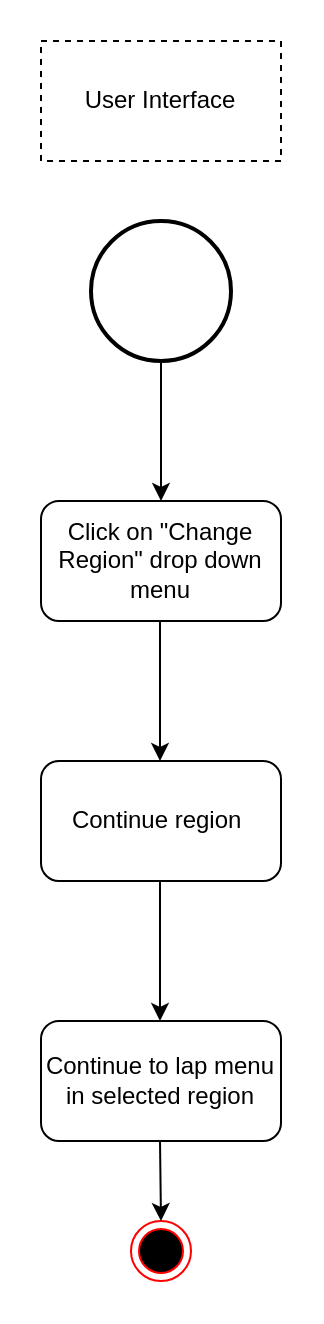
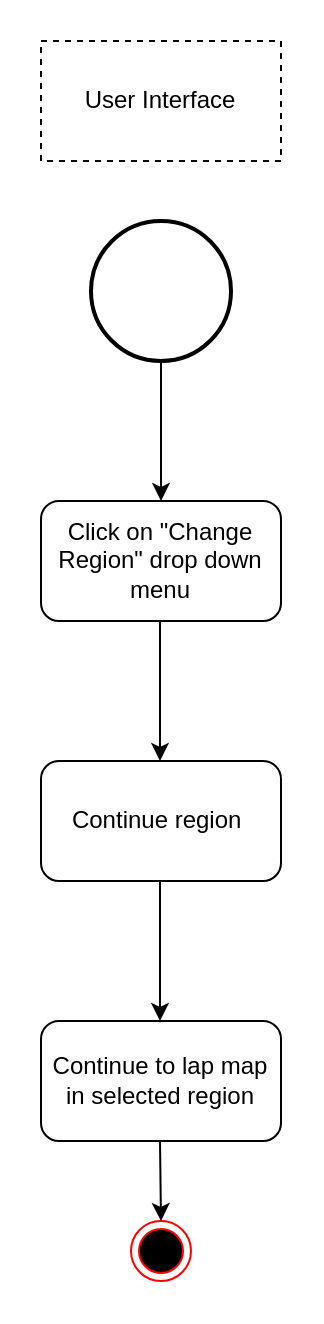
node "Continue to lap menu in selected region": label "Continue to lap menu in selected region" -> "Continue to lap map in selected region"
